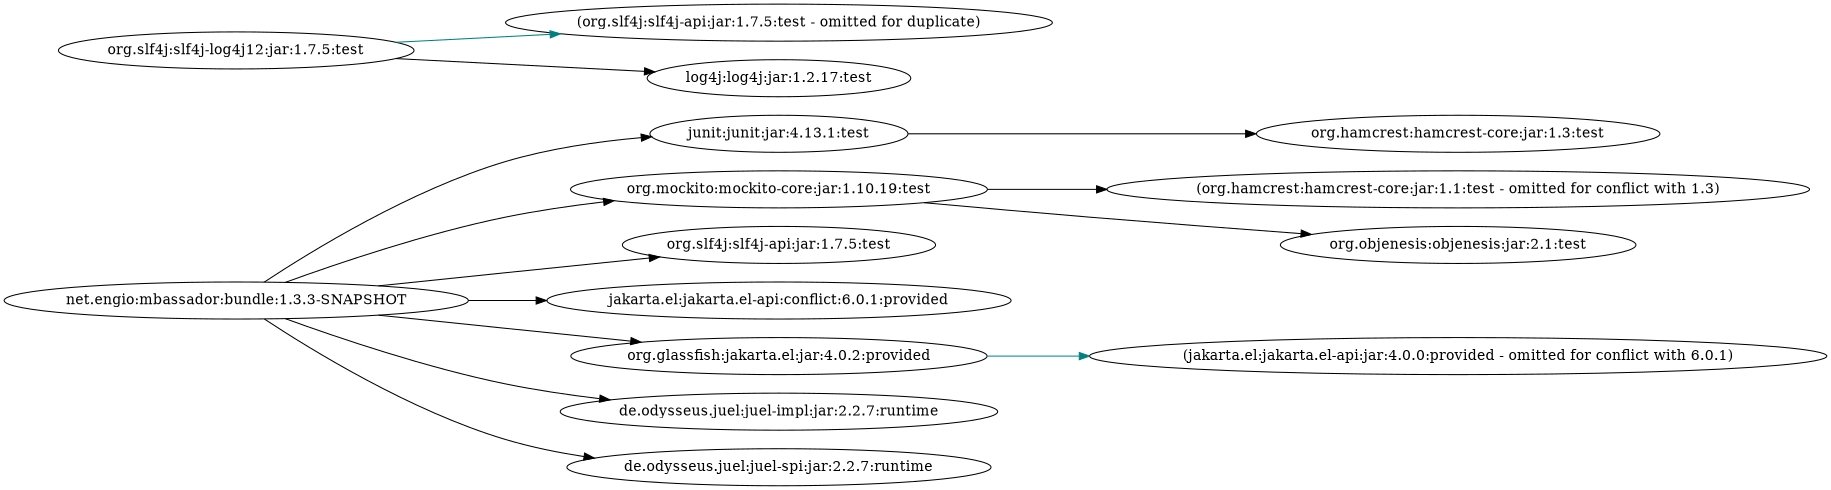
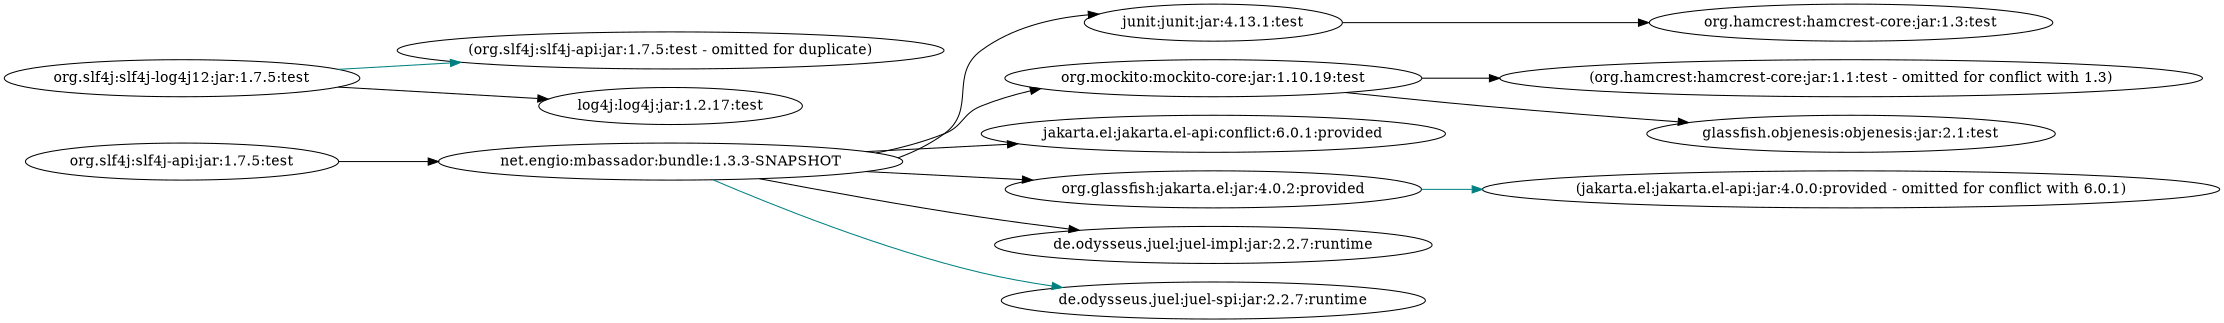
node "org.objenesis:objenesis:jar:2.1:test": label "org.objenesis:objenesis:jar:2.1:test" -> "glassfish.objenesis:objenesis:jar:2.1:test"
edge "net.engio:mbassador:bundle:1.3.3-SNAPSHOT" -> "org.slf4j:slf4j-api:jar:1.7.5:test": reversed
edge "net.engio:mbassador:bundle:1.3.3-SNAPSHOT" -> "de.odysseus.juel:juel-spi:jar:2.2.7:runtime": color black -> teal
